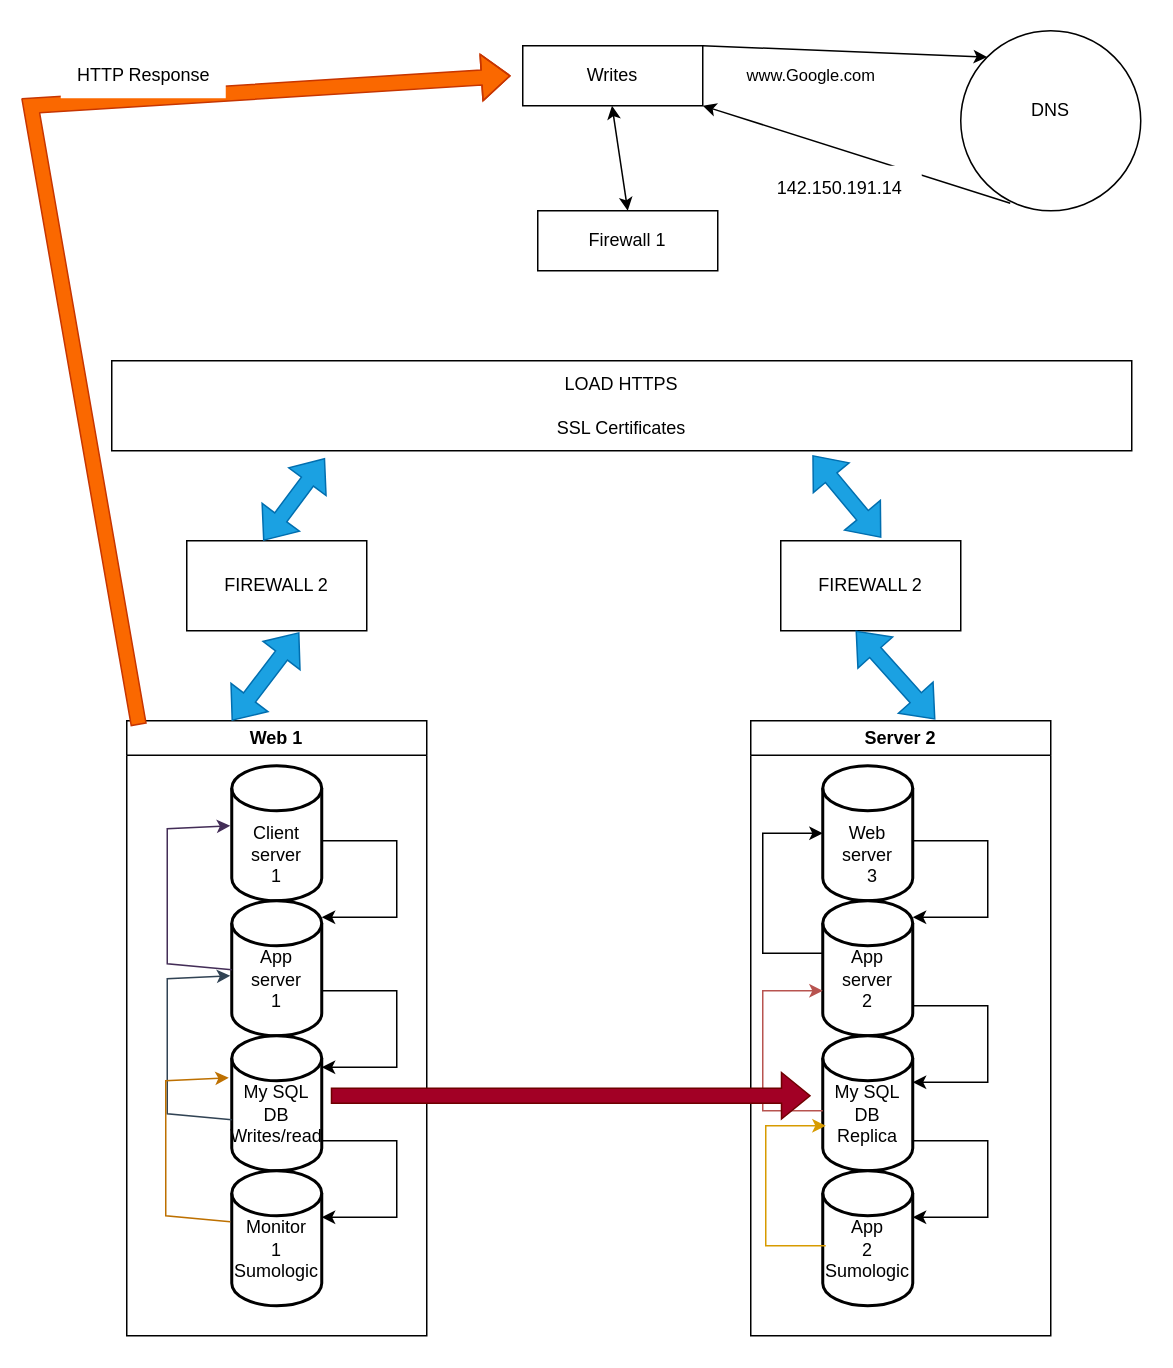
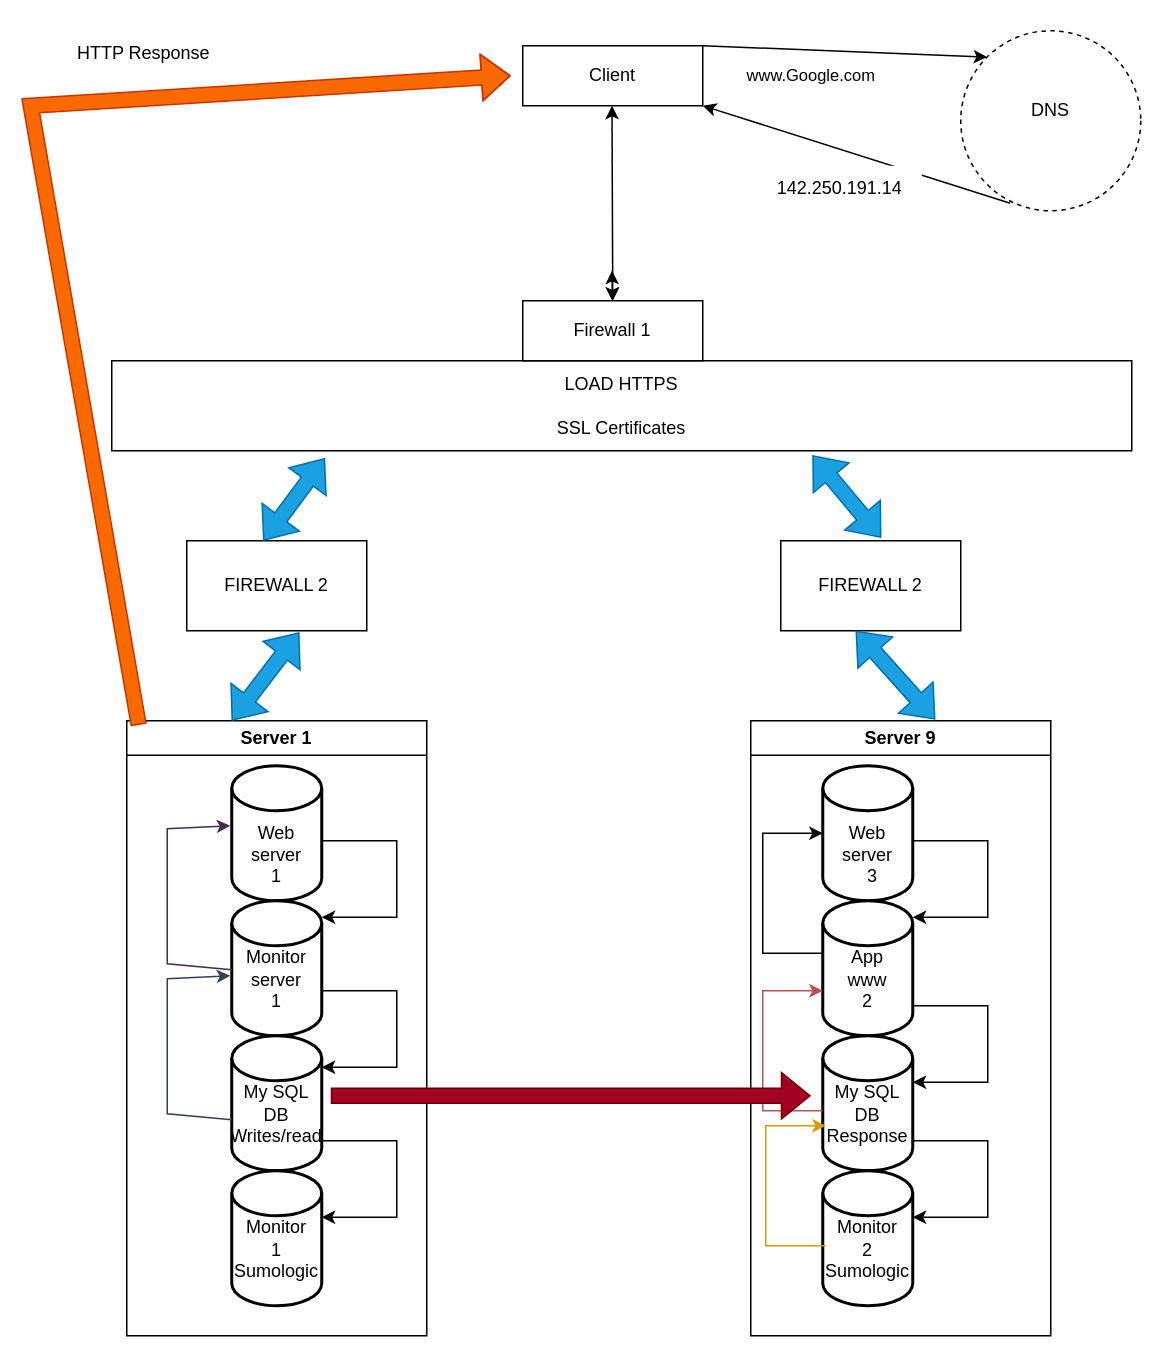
node "HTTP Response": moved (143, 76) -> (143, 53)
node "Writes": label "Writes" -> "Client"
node "DNS": style solid -> dashed
node "142.150.191.14": label "142.150.191.14" -> "142.250.191.14"
node "Firewall 1": moved (628, 241) -> (613, 331)
node "Web 1": label "Web 1" -> "Server 1"
node "Server 2": label "Server 2" -> "Server 9"
node "Client server 1": label "Client server 1" -> "Web server 1"
node "App server 1": label "App server 1" -> "Monitor server 1"
node "App server 2": label "App server 2" -> "App www 2"
node "My SQL DB Replica": label "My SQL DB Replica" -> "My SQL DB Response"
edge "Monitor 1 Sumologic" -> "My SQL DB Writes/read": removed
node "App 2 Sumologic": label "App 2 Sumologic" -> "Monitor 2 Sumologic"
